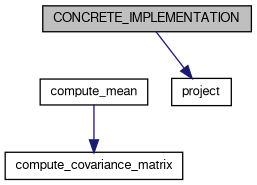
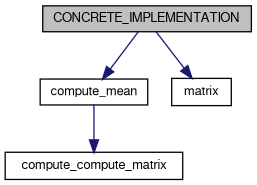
edge "CONCRETE_IMPLEMENTATION" -> "compute_mean": added
node "project": label "project" -> "matrix"
node "compute_covariance_matrix": label "compute_covariance_matrix" -> "compute_compute_matrix"
